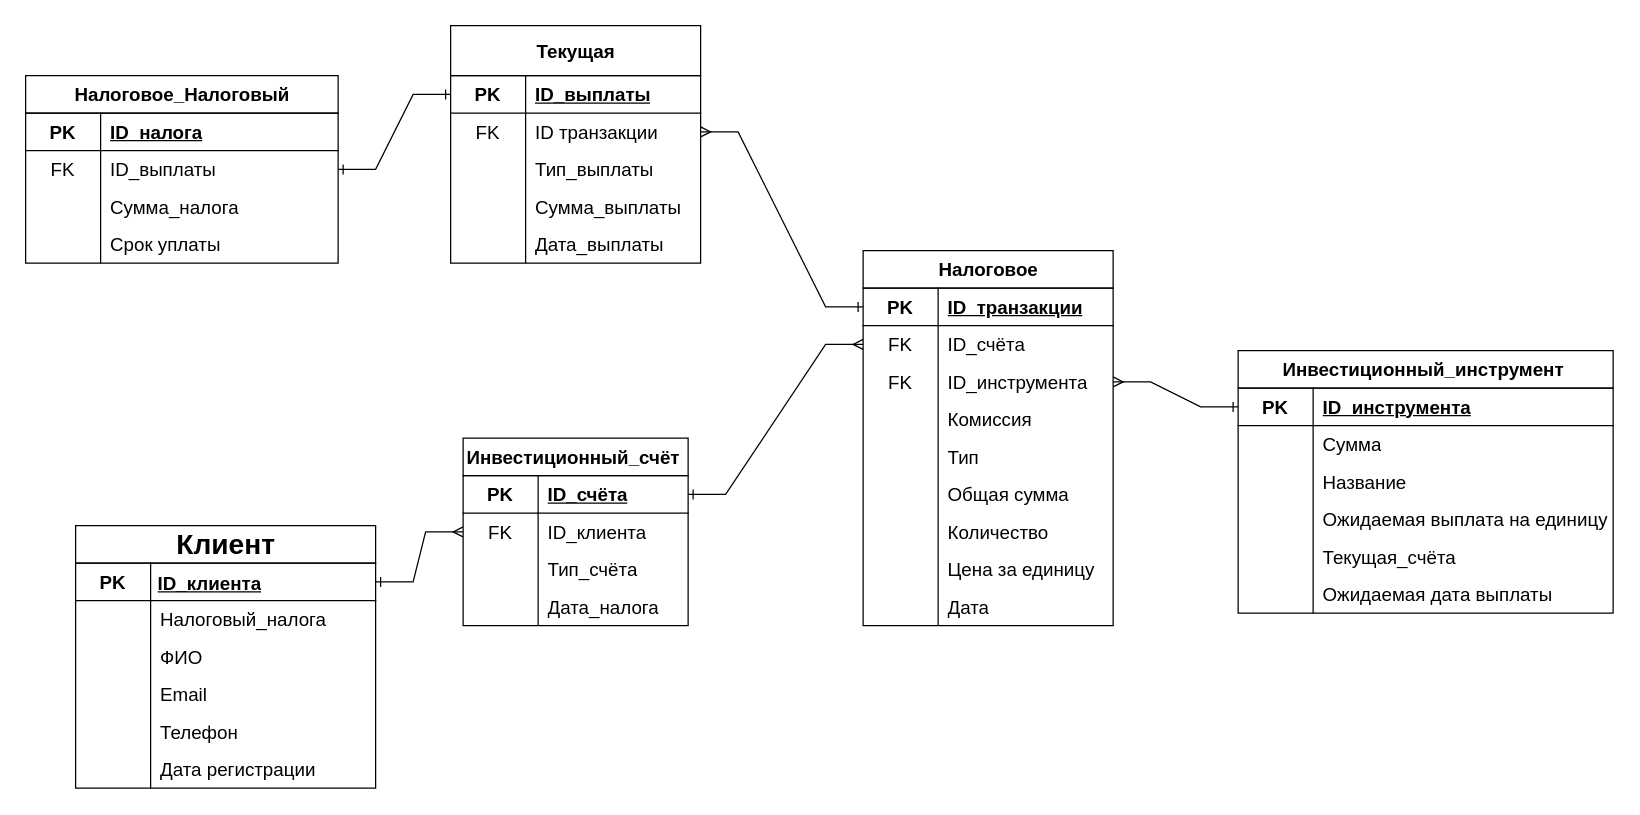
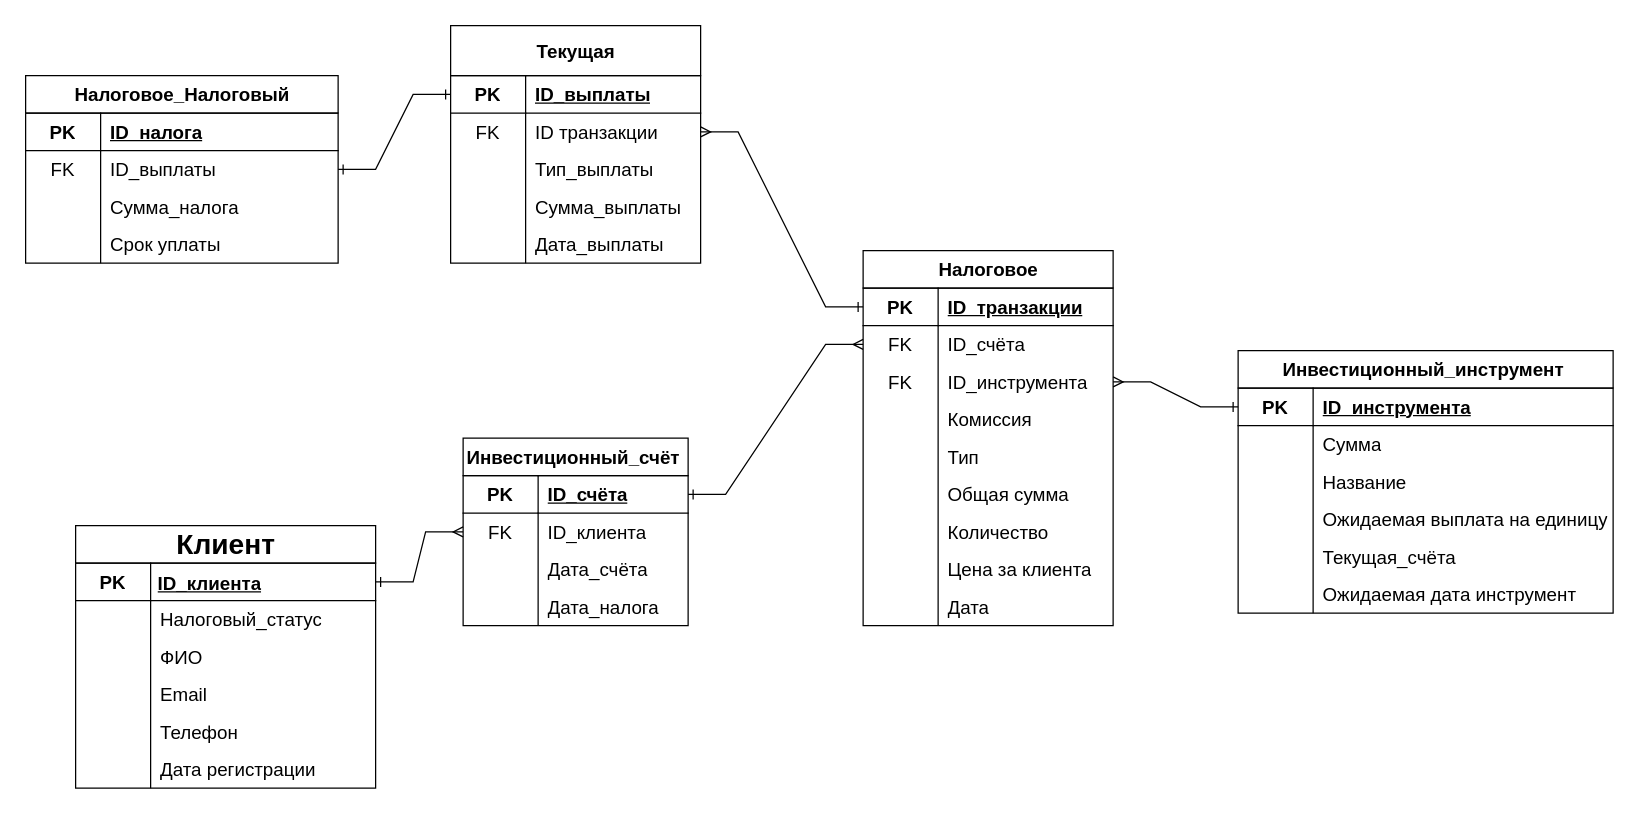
node "Тип_счёта": label "Тип_счёта" -> "Дата_счёта"
node "Цена за единицу": label "Цена за единицу" -> "Цена за клиента"
node "Ожидаемая дата выплаты": label "Ожидаемая дата выплаты" -> "Ожидаемая дата инструмент"
node "Налоговый_налога": label "Налоговый_налога" -> "Налоговый_статус"
